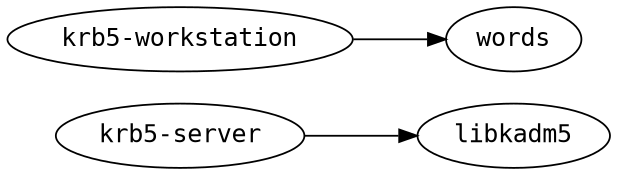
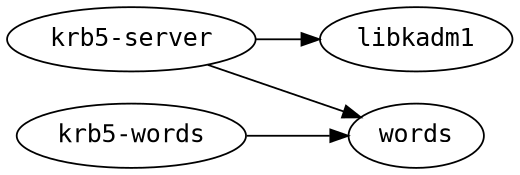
node "krb5-workstation": label "krb5-workstation" -> "krb5-words"
edge "krb5-server" -> "words": added
node "libkadm5": label "libkadm5" -> "libkadm1"
